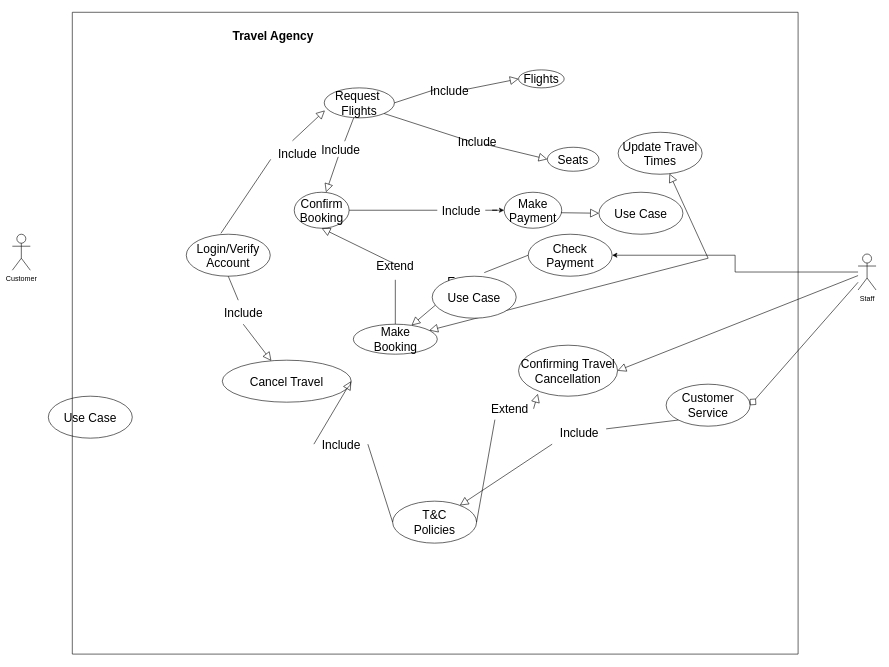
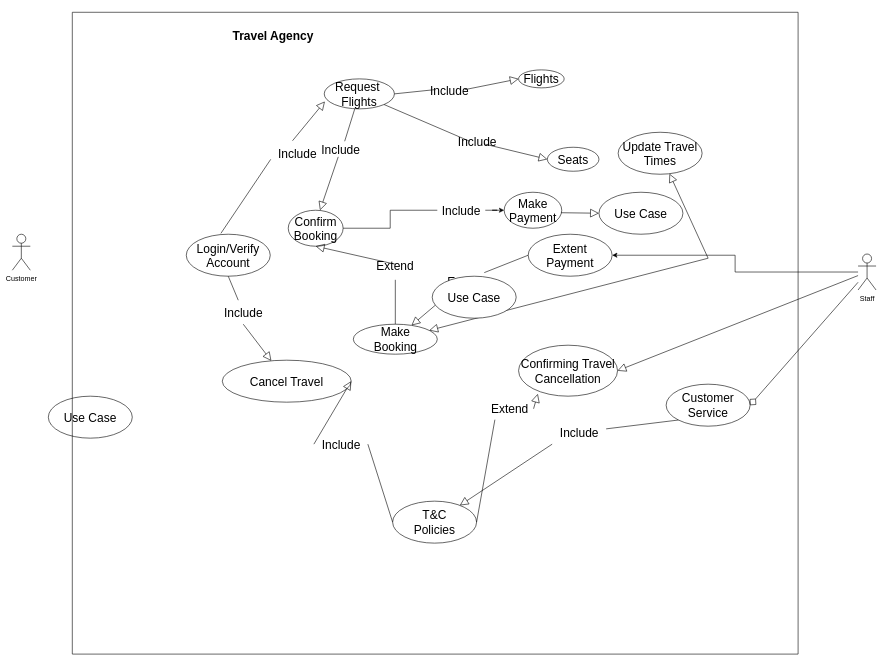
node "Request Flights": moved (359, 103) -> (359, 94)
node "Confirm Booking": moved (322, 210) -> (316, 228)
node "Check Payment": label "Check Payment" -> "Extent Payment"
